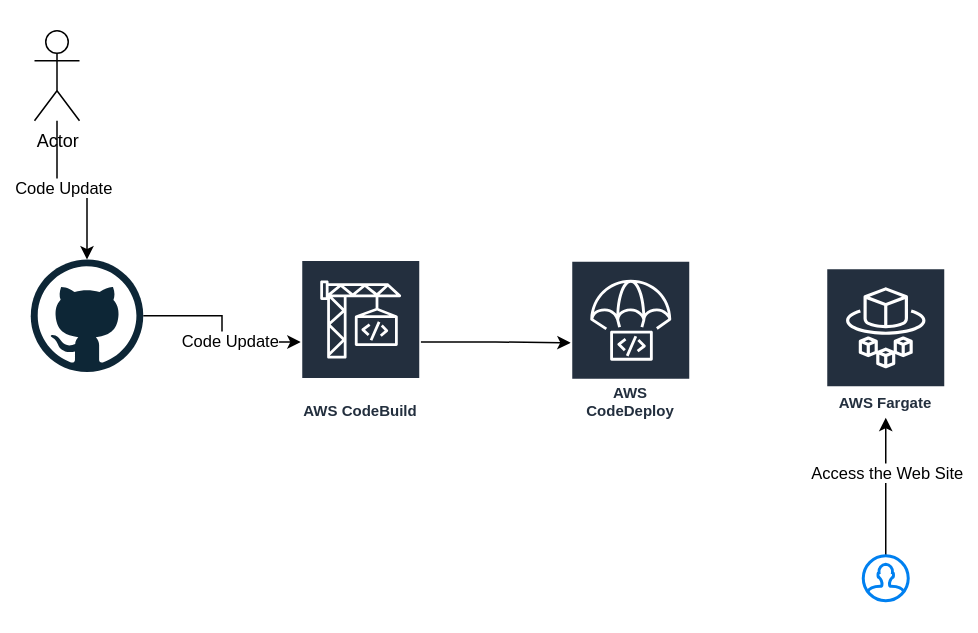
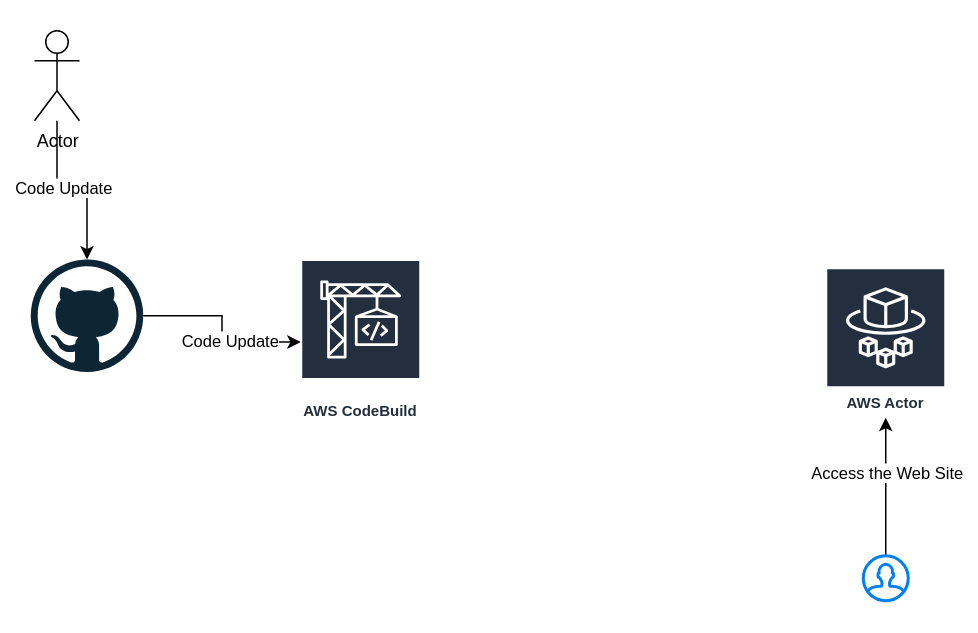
edge "AWS CodeBuild" -> "AWS CodeDeploy": removed
node "AWS CodeDeploy": removed
node "AWS Fargate": label "AWS Fargate" -> "AWS Actor"
